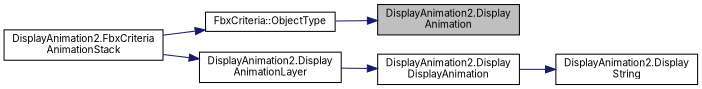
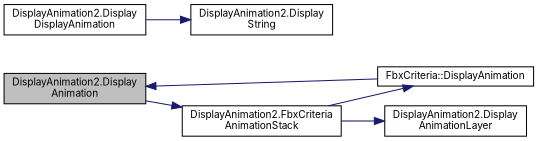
node "FbxCriteria::ObjectType": label "FbxCriteria::ObjectType" -> "FbxCriteria::DisplayAnimation"
edge "DisplayAnimation2.Display AnimationLayer" -> "DisplayAnimation2.Display DisplayAnimation": removed
edge "DisplayAnimation2.Display Animation" -> "DisplayAnimation2.FbxCriteria AnimationStack": added
